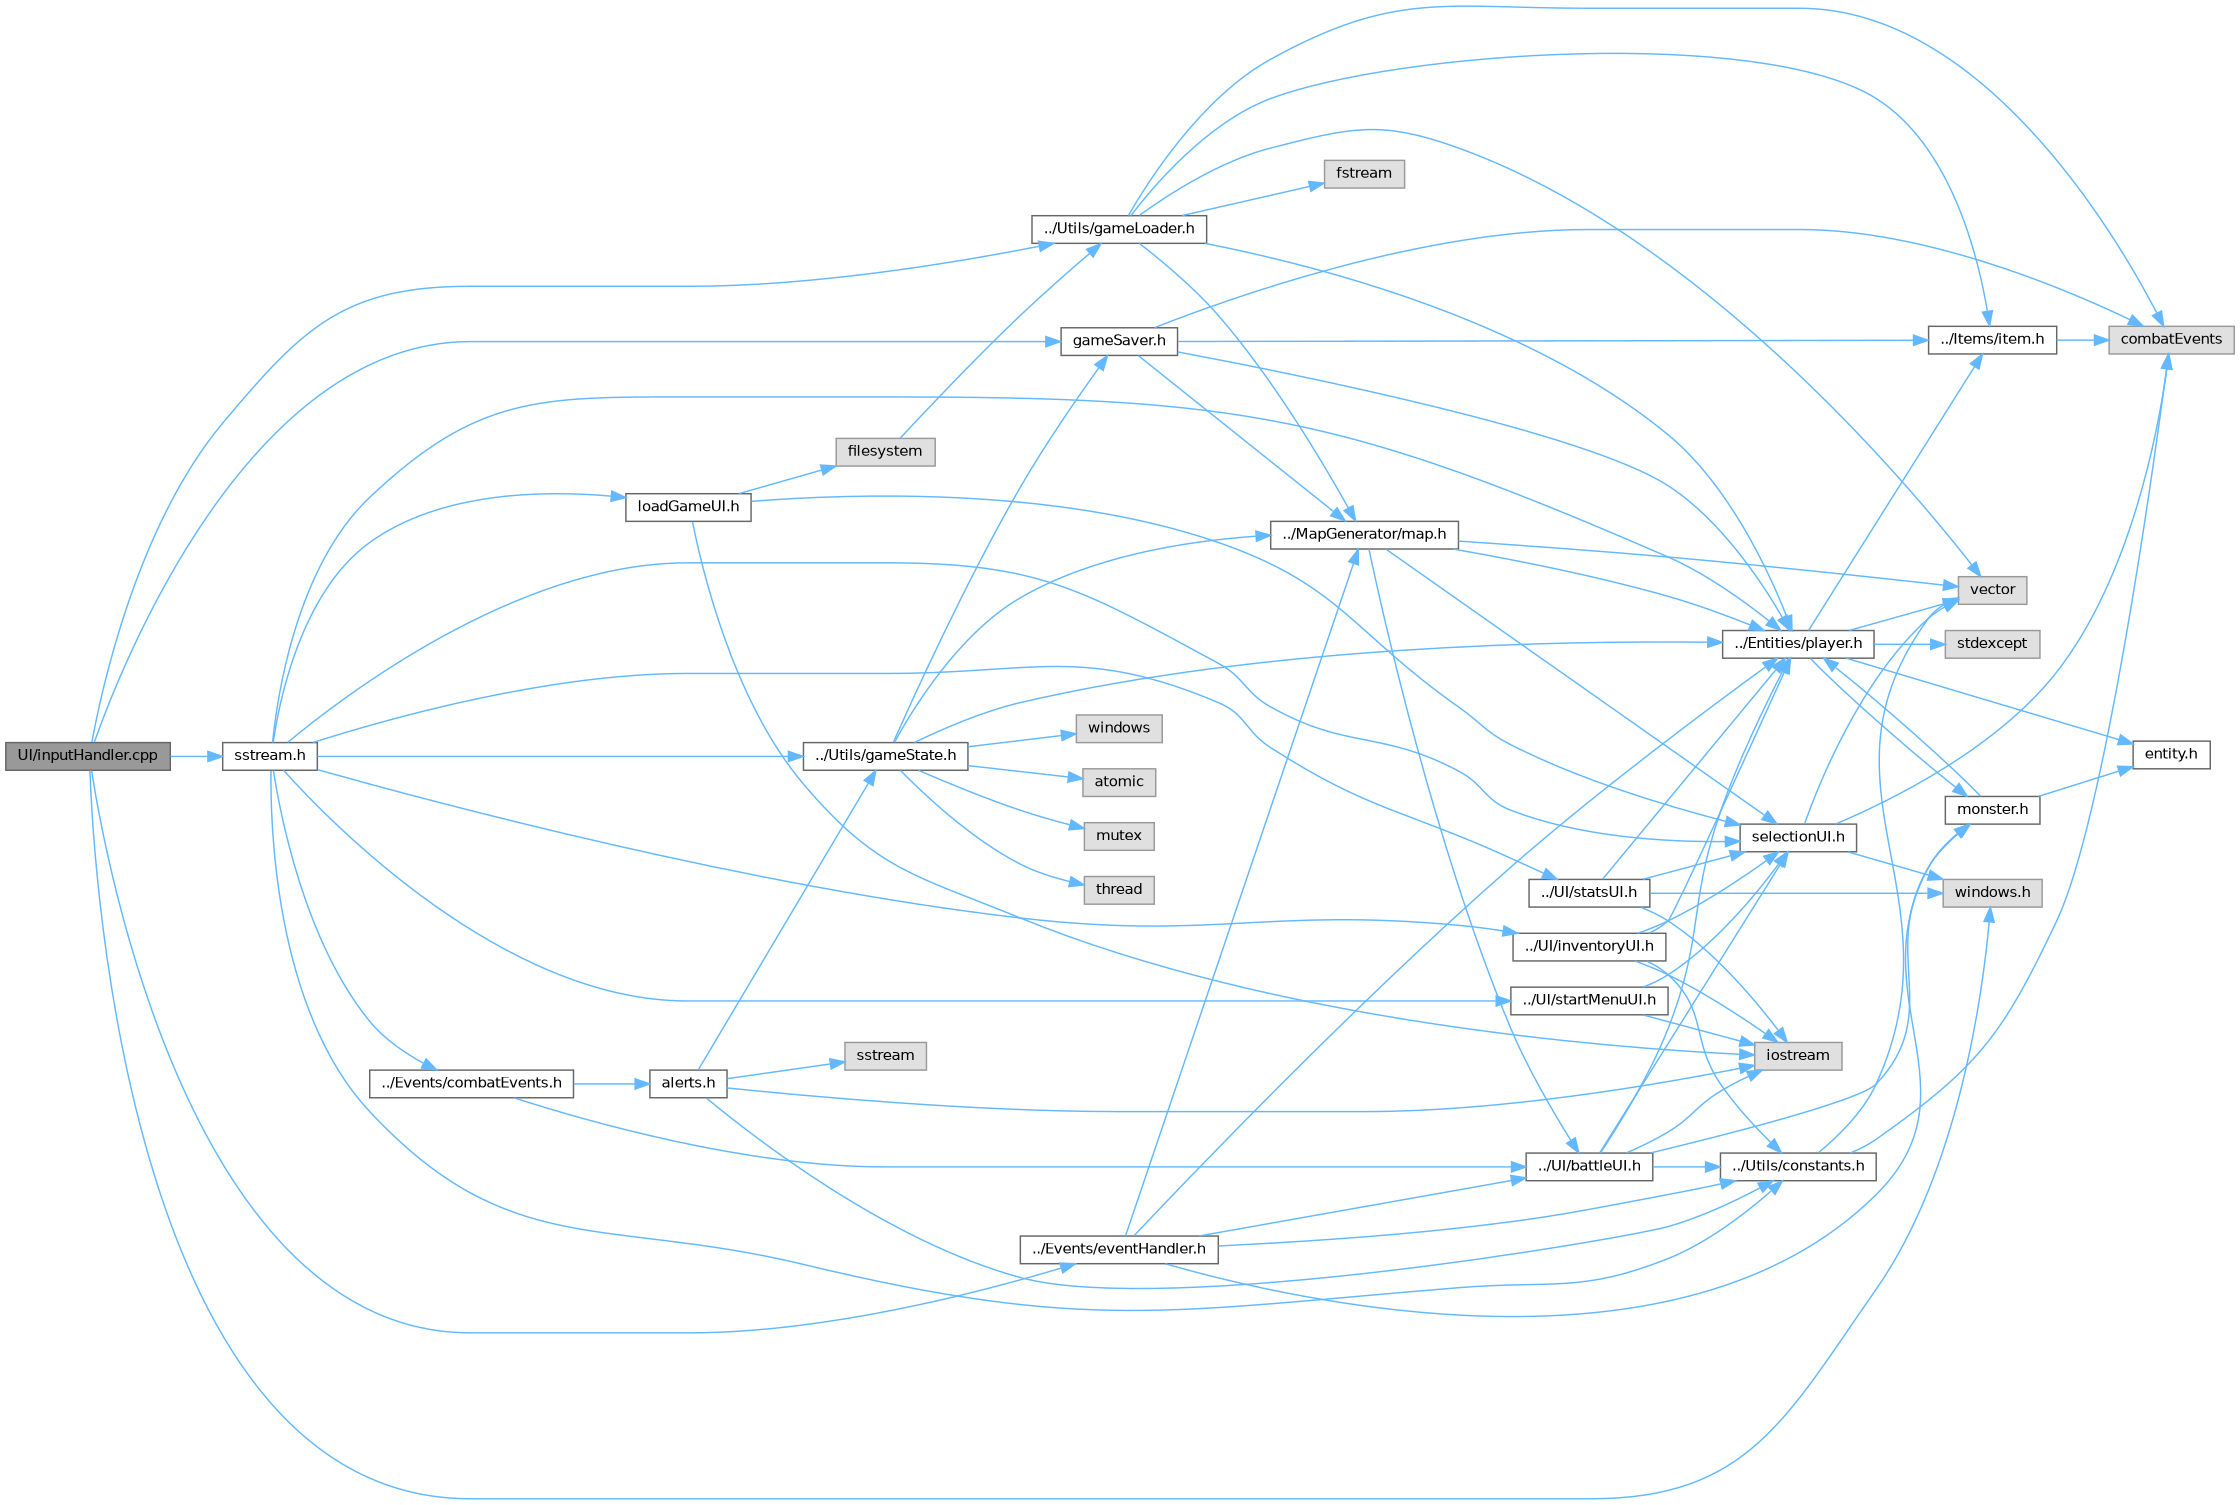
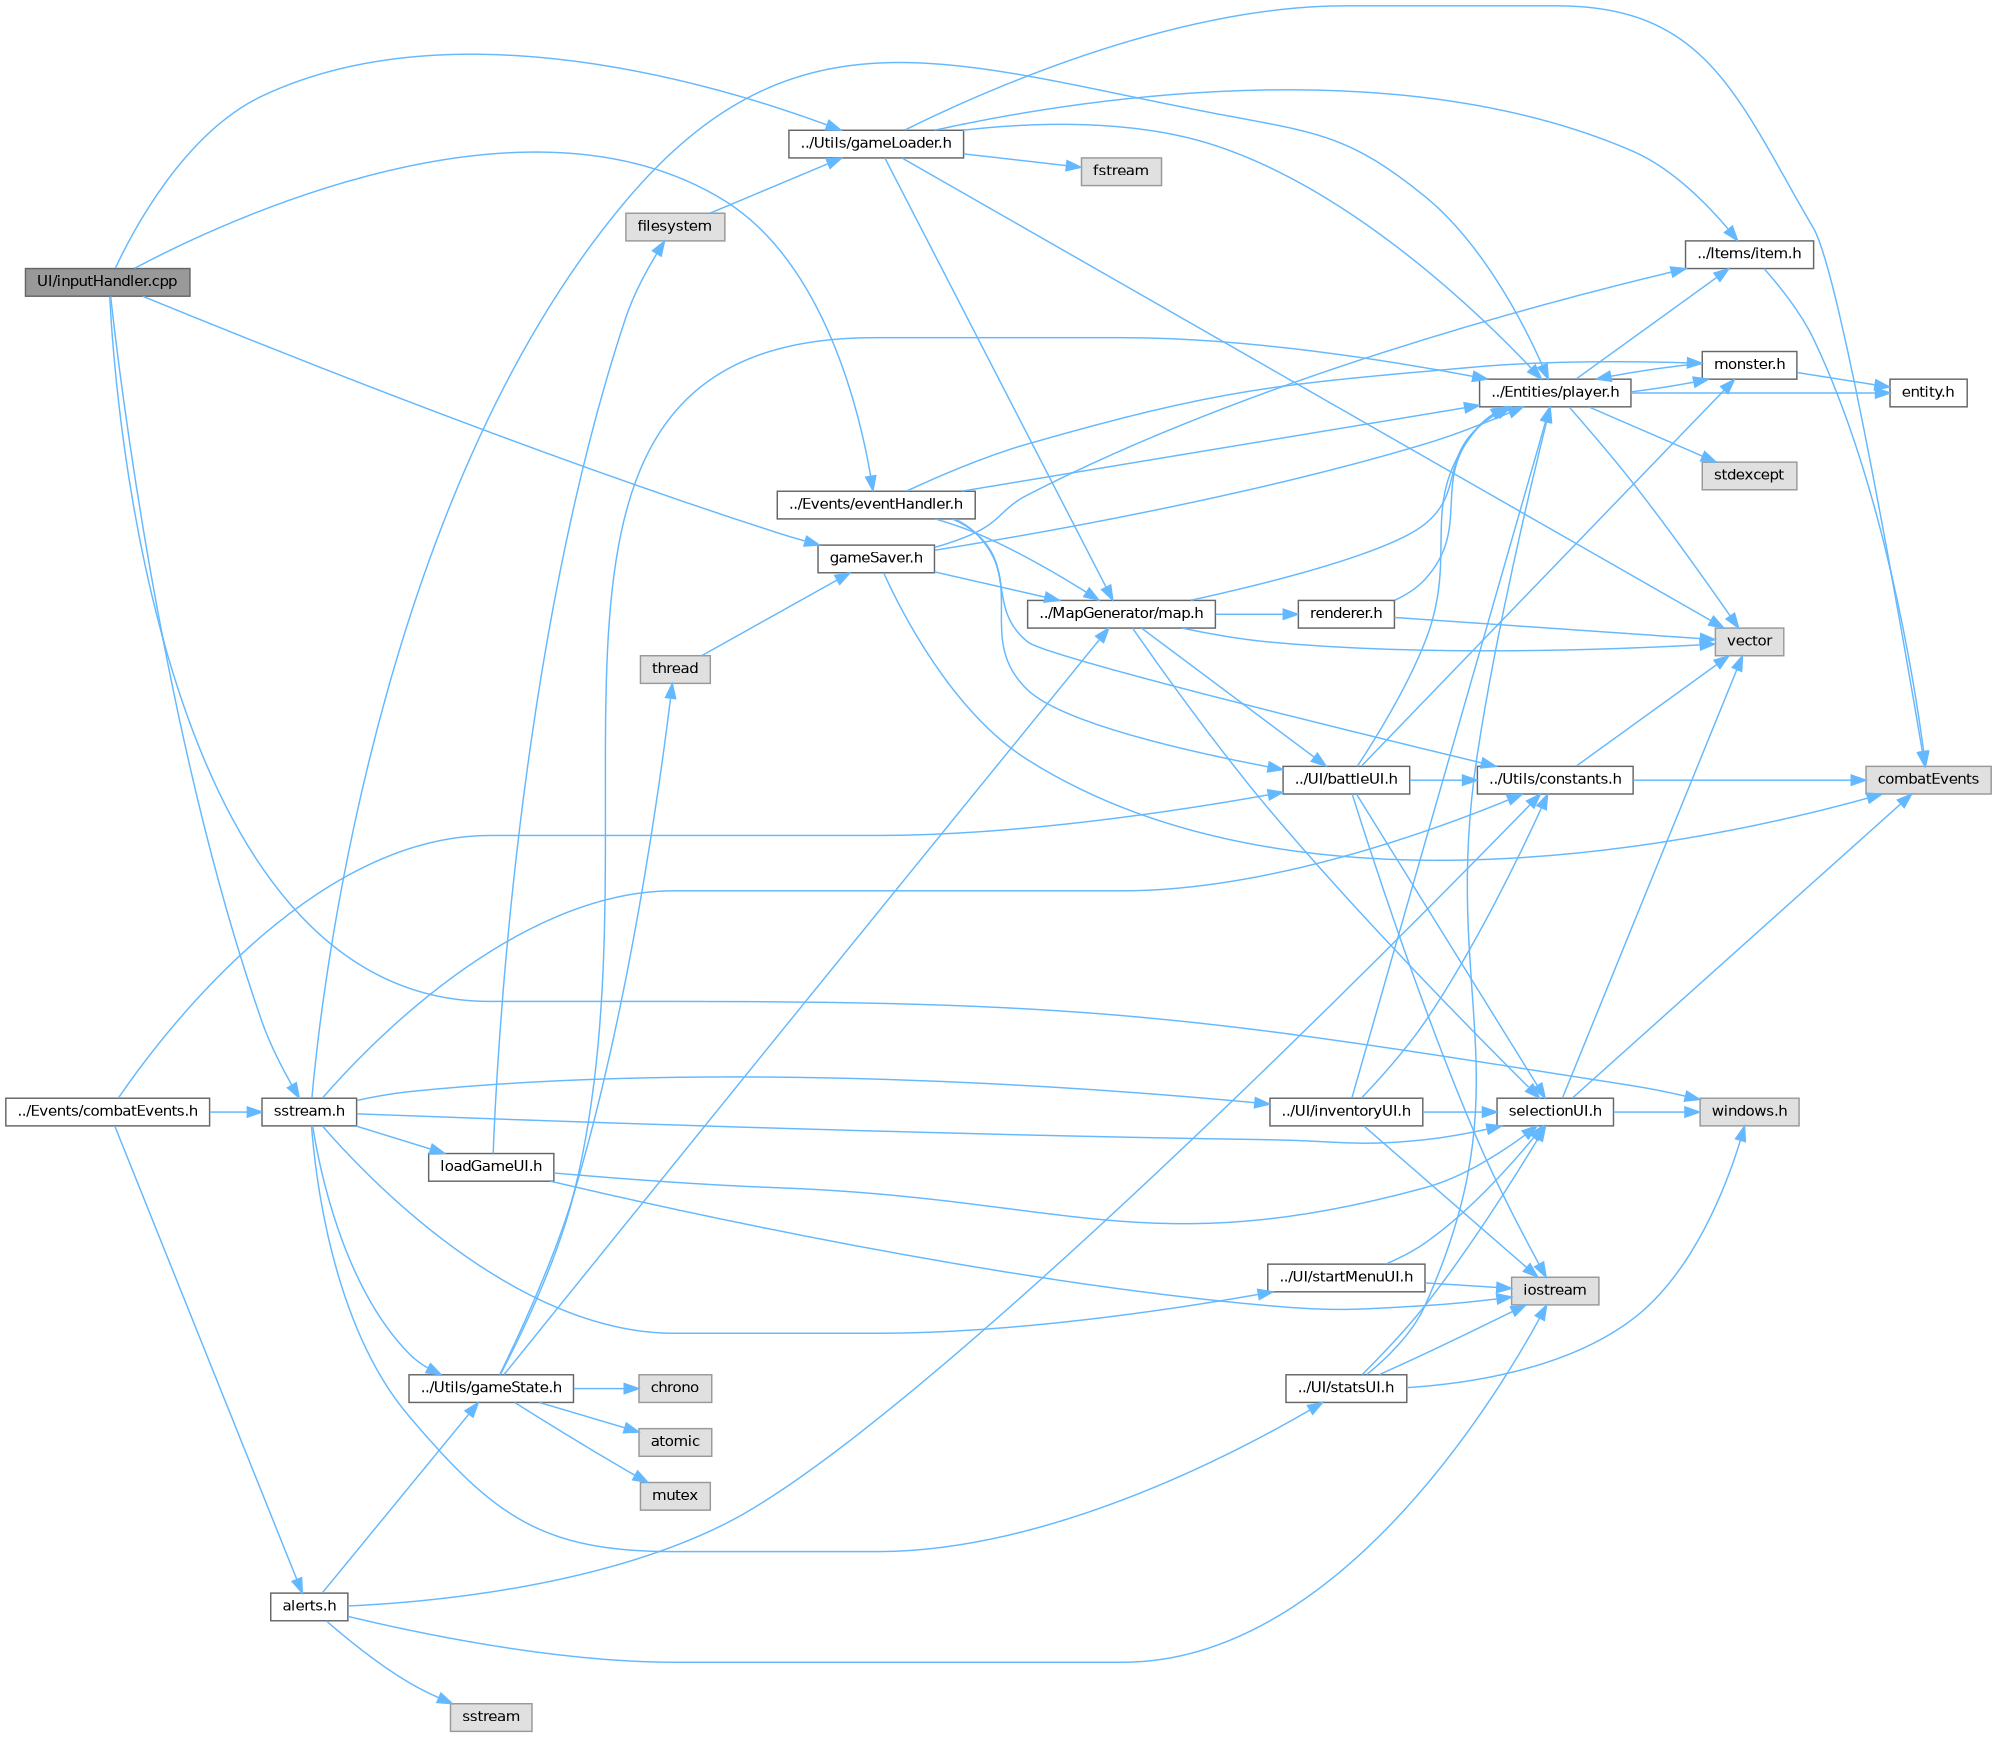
edge "../Utils/gameState.h" -> "gameSaver.h": now "thread" -> "gameSaver.h"
node "renderer.h": added
node "windows": label "windows" -> "chrono"
edge "sstream.h" -> "../Events/combatEvents.h": reversed
